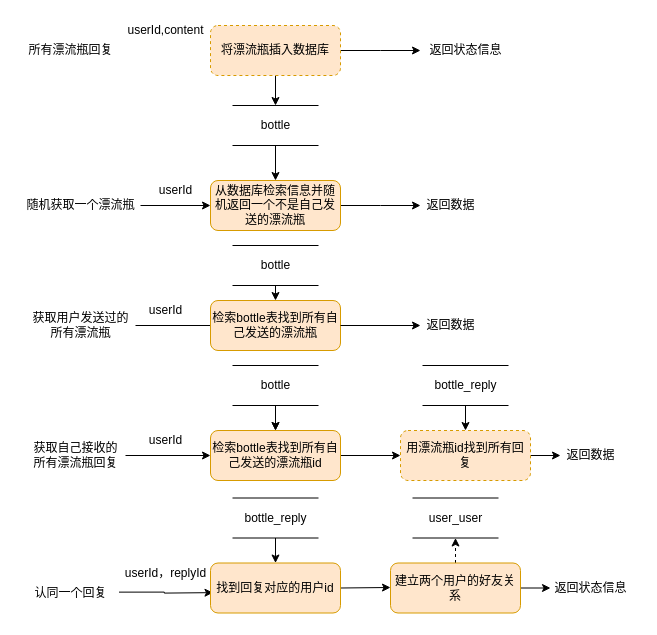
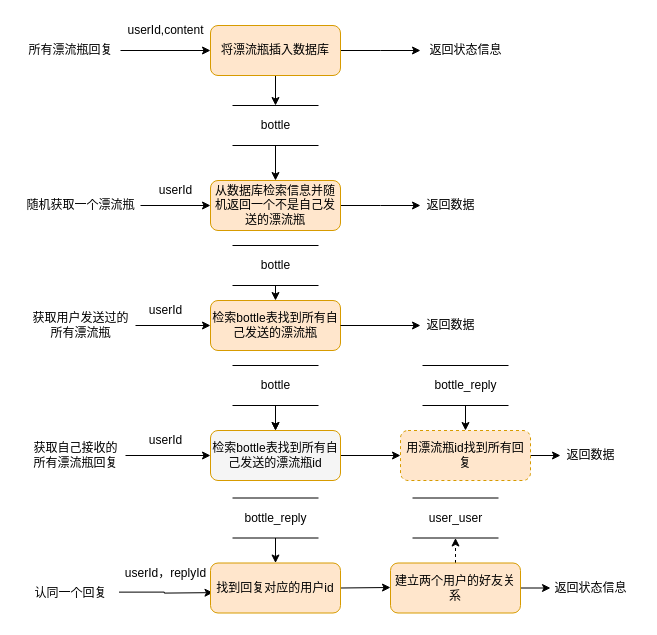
edge "所有漂流瓶回复" -> "将漂流瓶插入数据库": added
node "将漂流瓶插入数据库": style dashed -> solid
edge "获取用户发送过的 所有漂流瓶" -- "检索bottle表找到所有自己发送的漂流瓶": arrowhead none -> classic
node "检索bottle表找到所有自己发送的漂流瓶id": fillcolor #ffe6cc -> #f5f5f5
